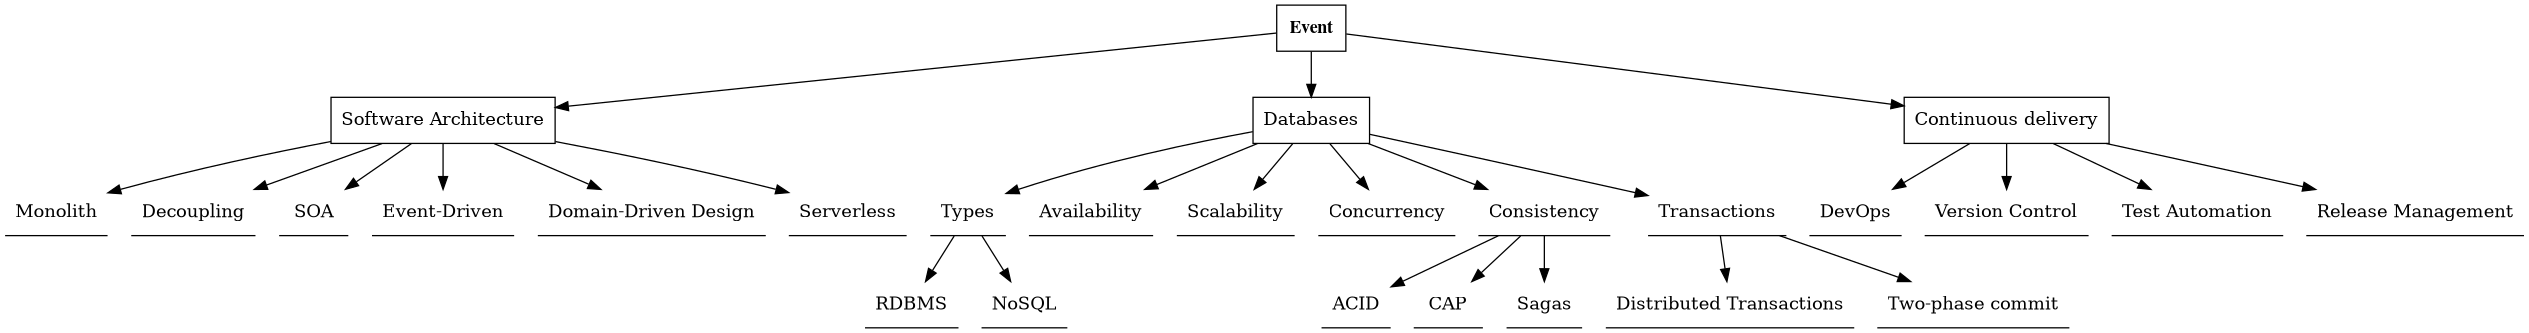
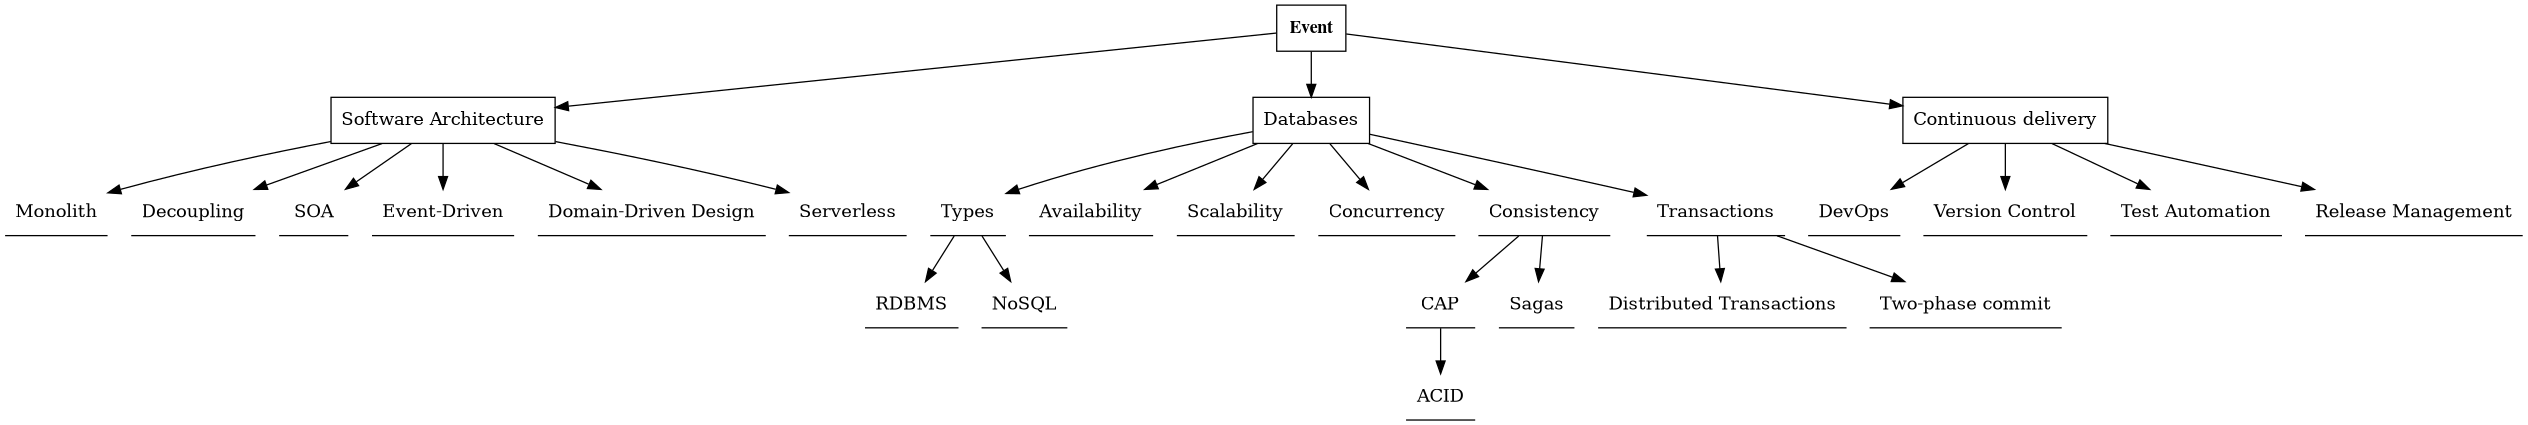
edge "Consistency" -> "ACID": now "CAP" -> "ACID"
